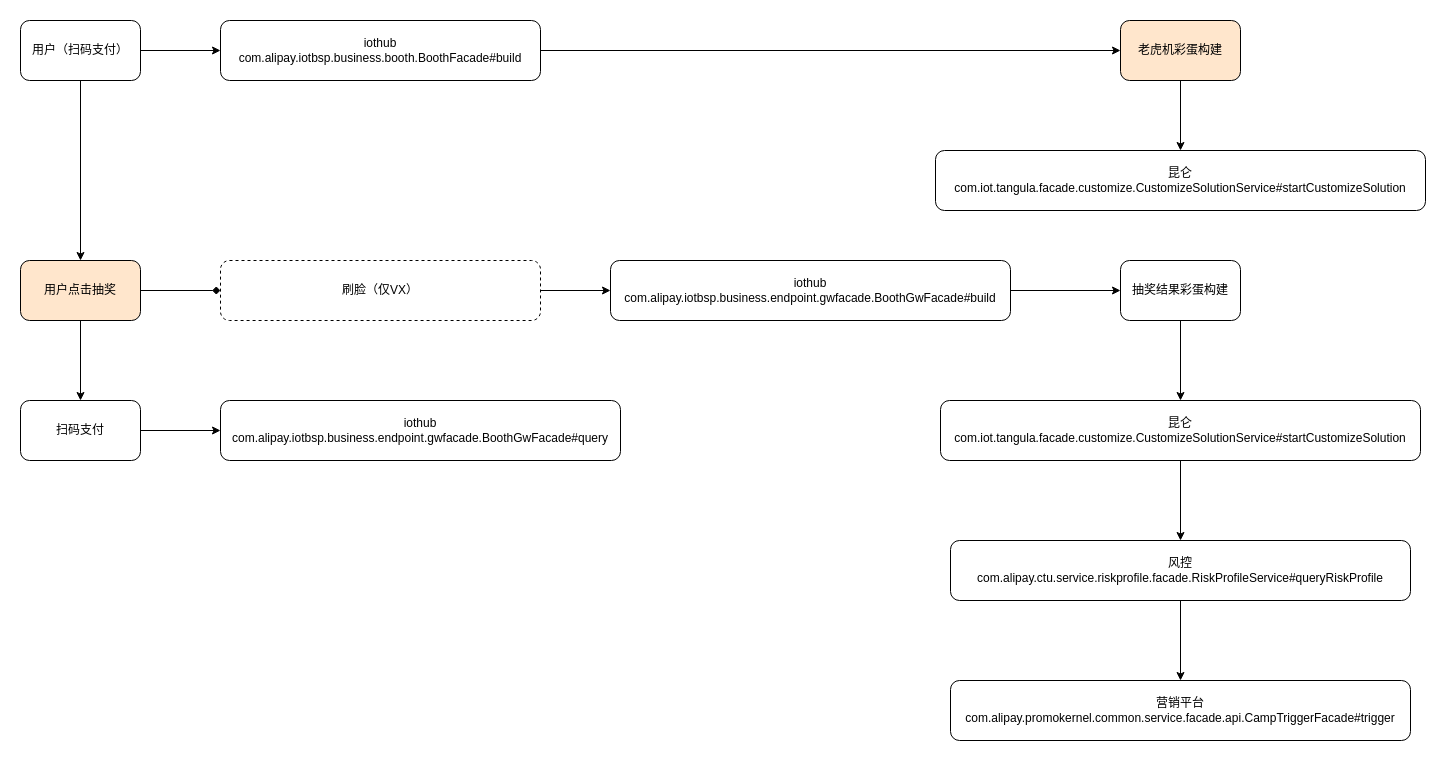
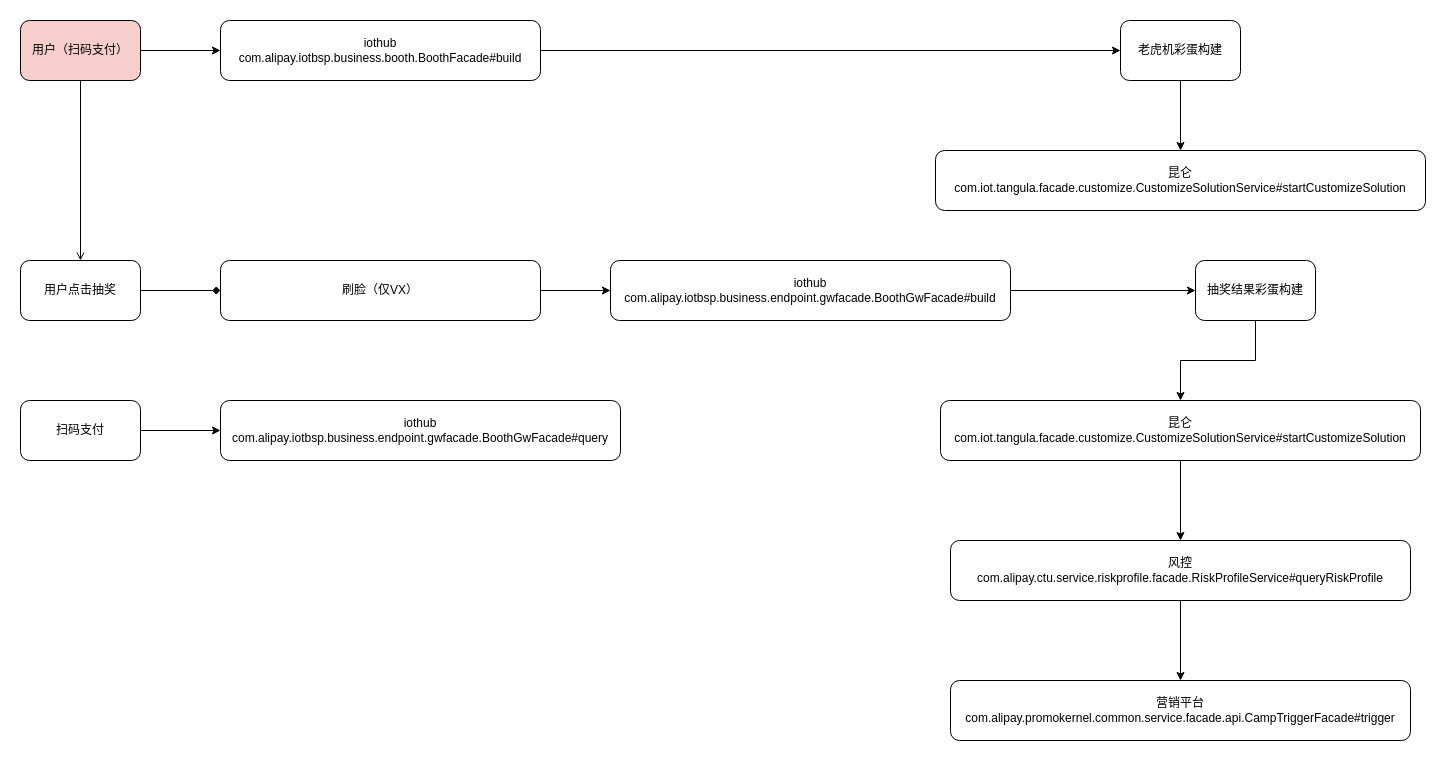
node "用户（扫码支付）": fillcolor #ffffff -> #f8cecc
node "老虎机彩蛋构建": fillcolor #ffe6cc -> #ffffff
edge "用户（扫码支付）" -> "用户点击抽奖": arrowhead classic -> open
node "用户点击抽奖": fillcolor #ffe6cc -> #ffffff
node "刷脸（仅VX）": style dashed -> solid
node "抽奖结果彩蛋构建": moved (1181, 291) -> (1256, 291)
edge "用户点击抽奖" -> "扫码支付": removed
